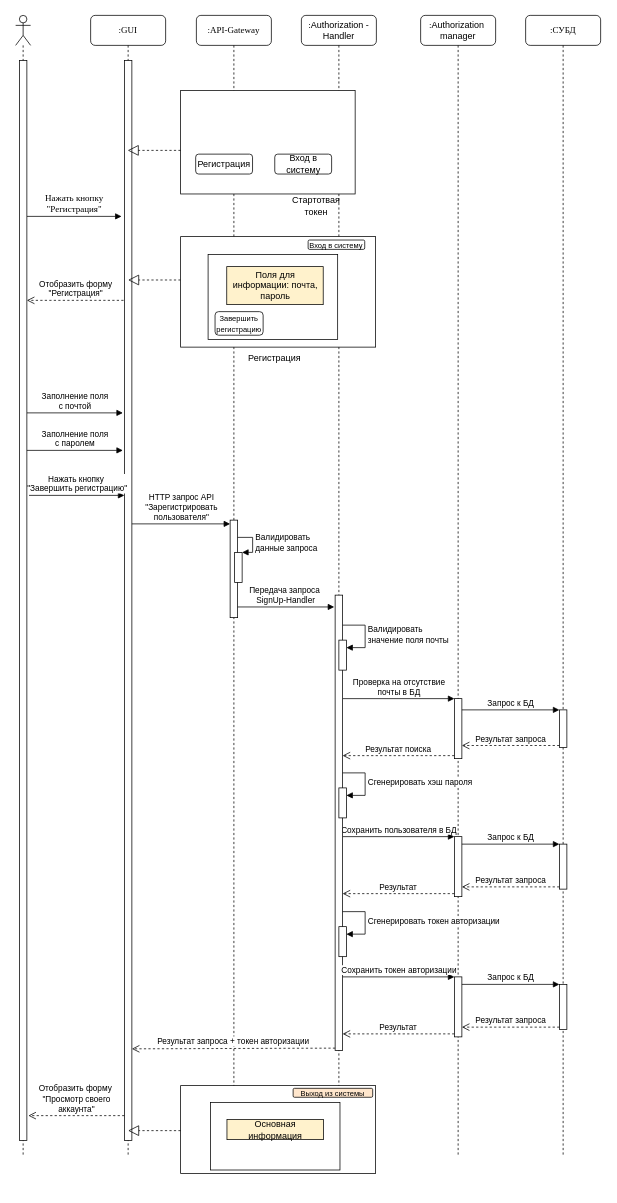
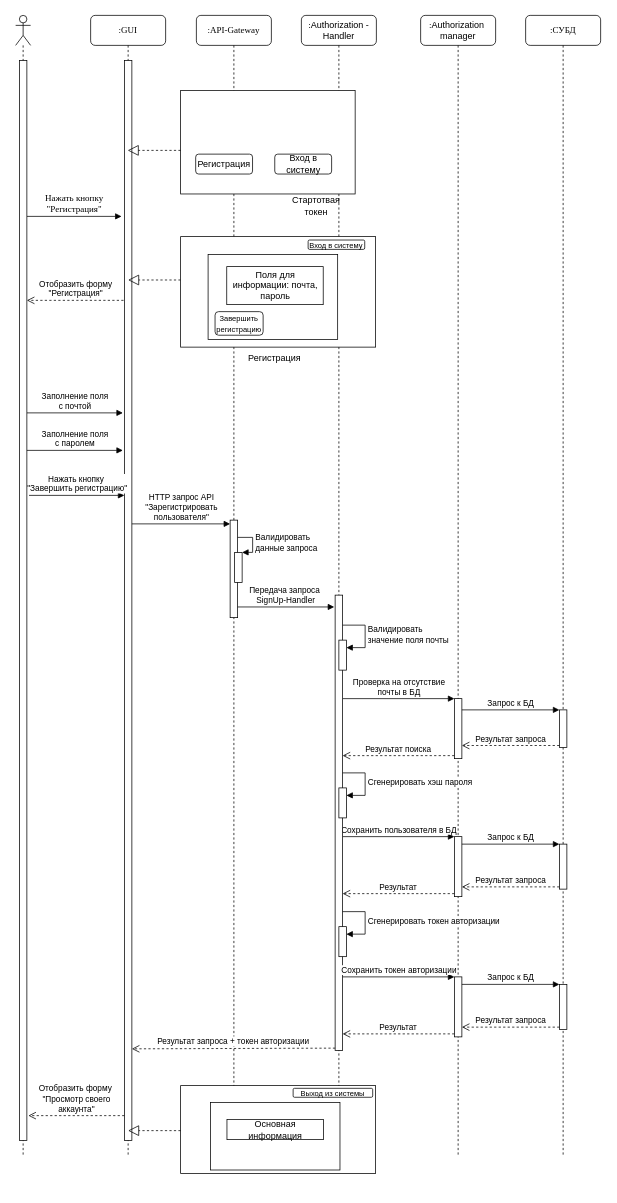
node "Поля для информации: почта, пароль": fillcolor #fff2cc -> #ffffff
node "Выход из системы": fillcolor #ffe6cc -> #ffffff
node "Основная информация": fillcolor #fff2cc -> #ffffff
